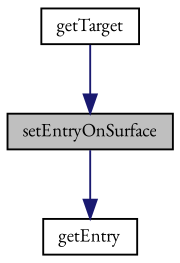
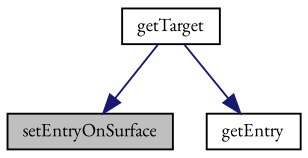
edge "setEntryOnSurface" -> "getEntry": now "getTarget" -> "getEntry"
